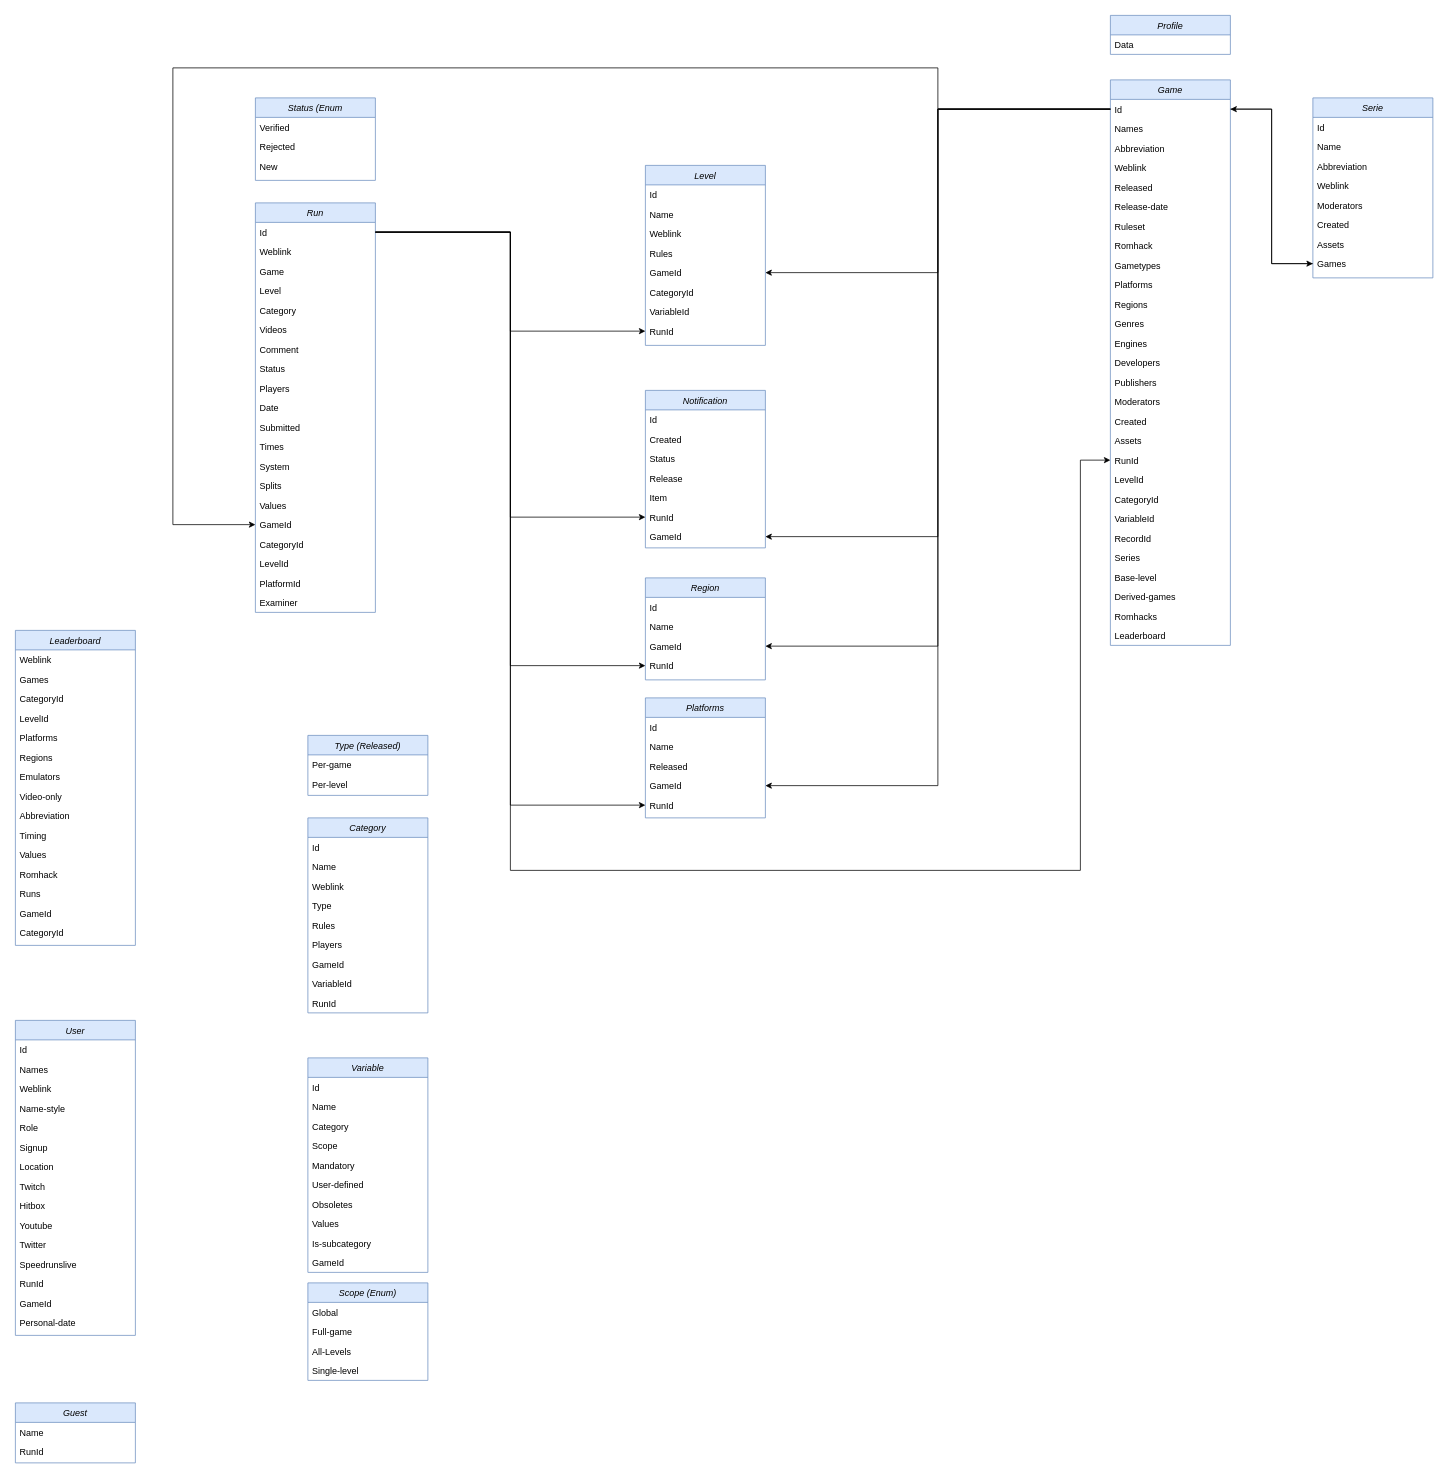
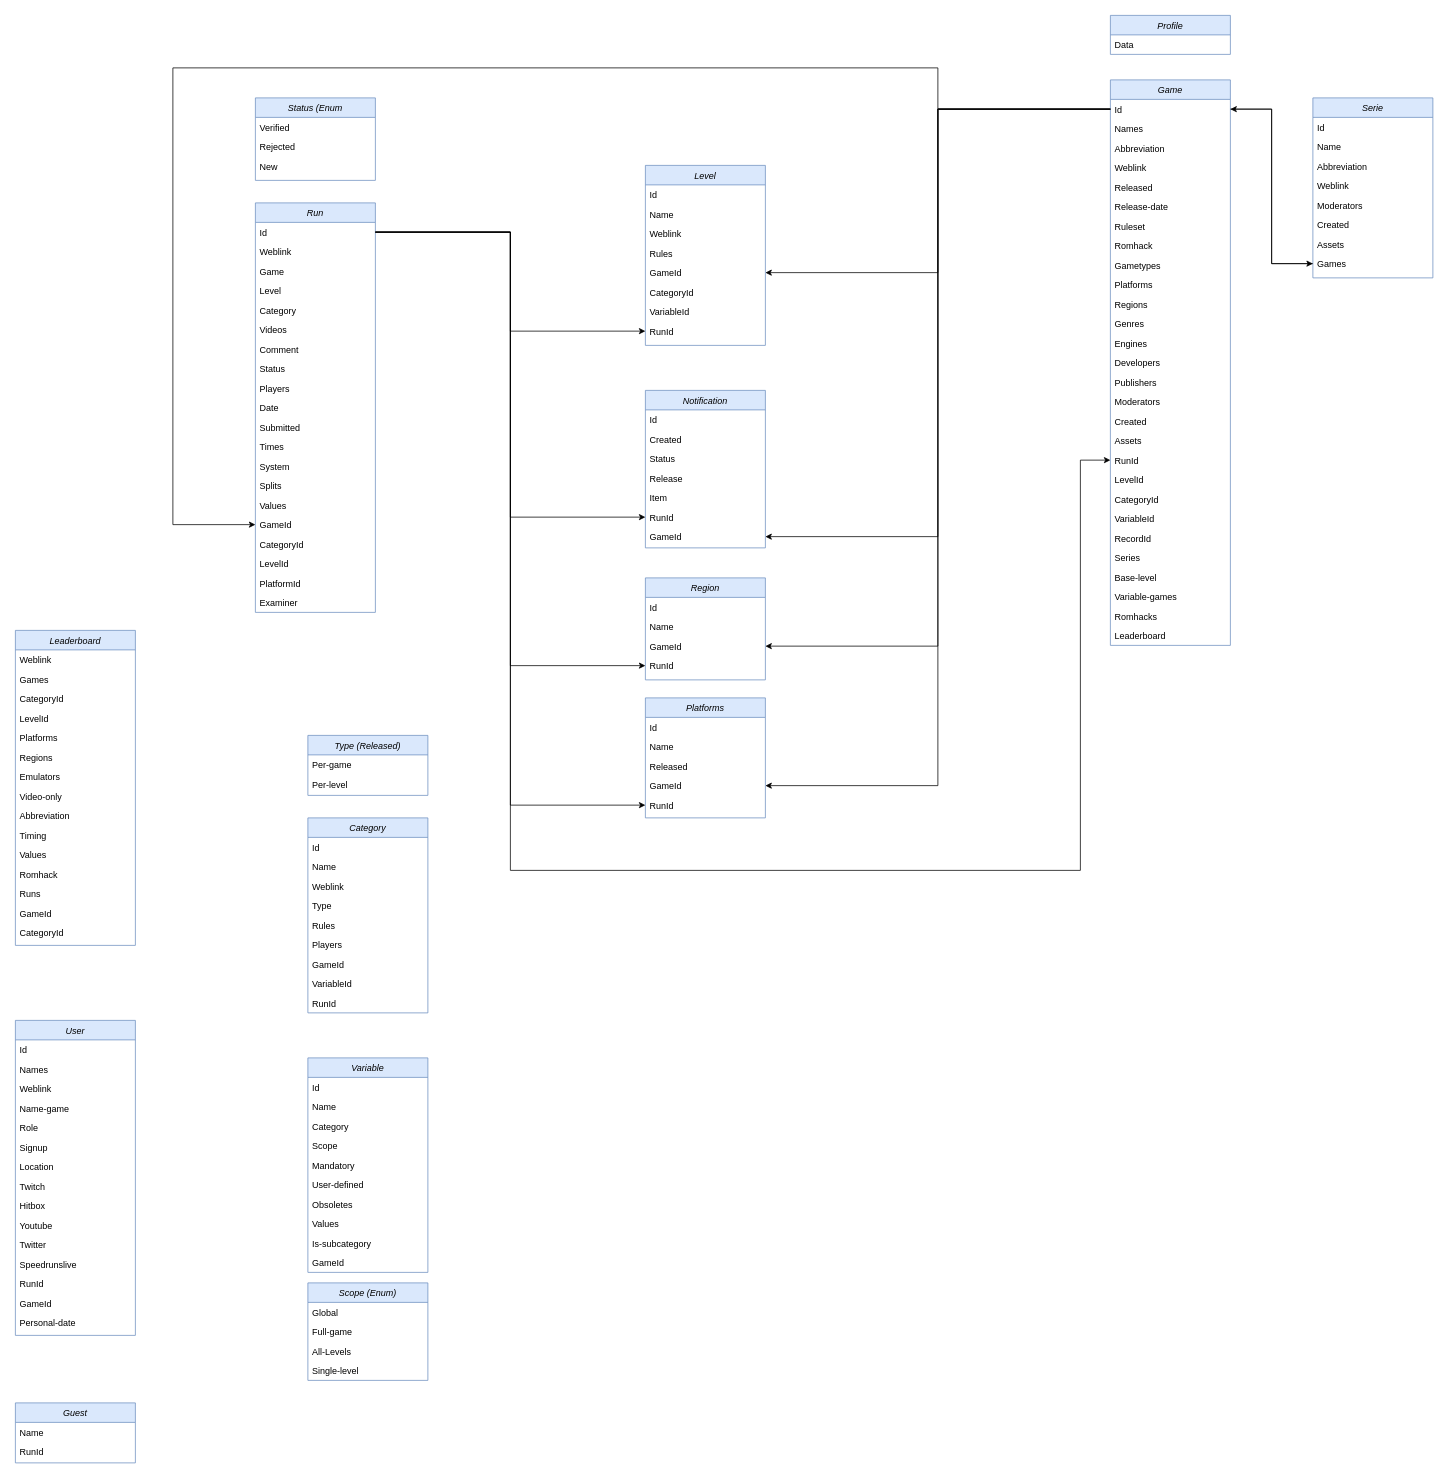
node "Derived-games": label "Derived-games" -> "Variable-games"
node "Name-style": label "Name-style" -> "Name-game"
